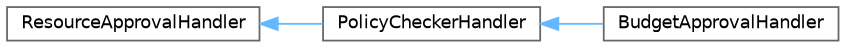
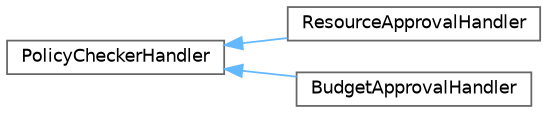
edge "PolicyCheckerHandler" -> "ResourceApprovalHandler": reversed
